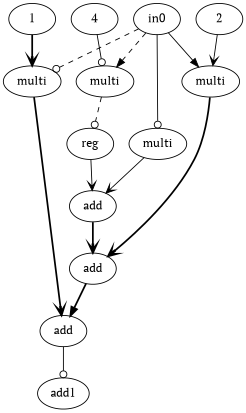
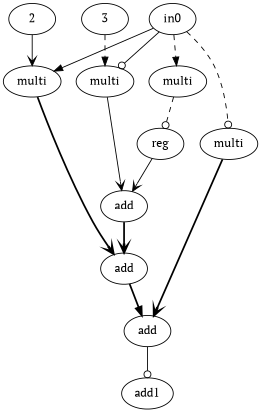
node "1": removed
node "4": removed
node "3": added
